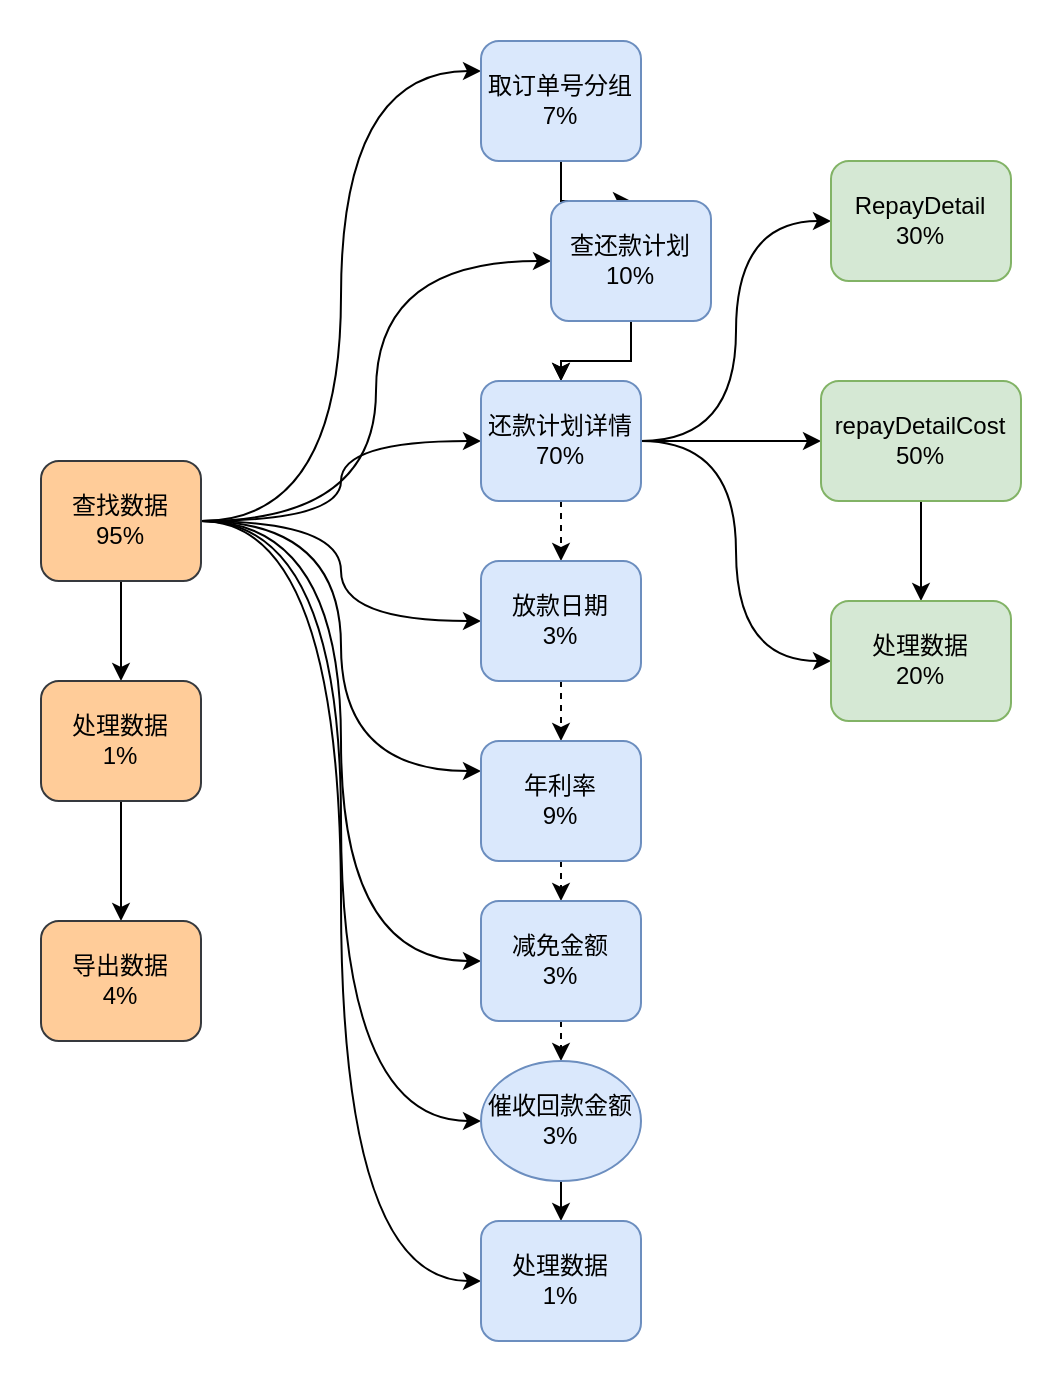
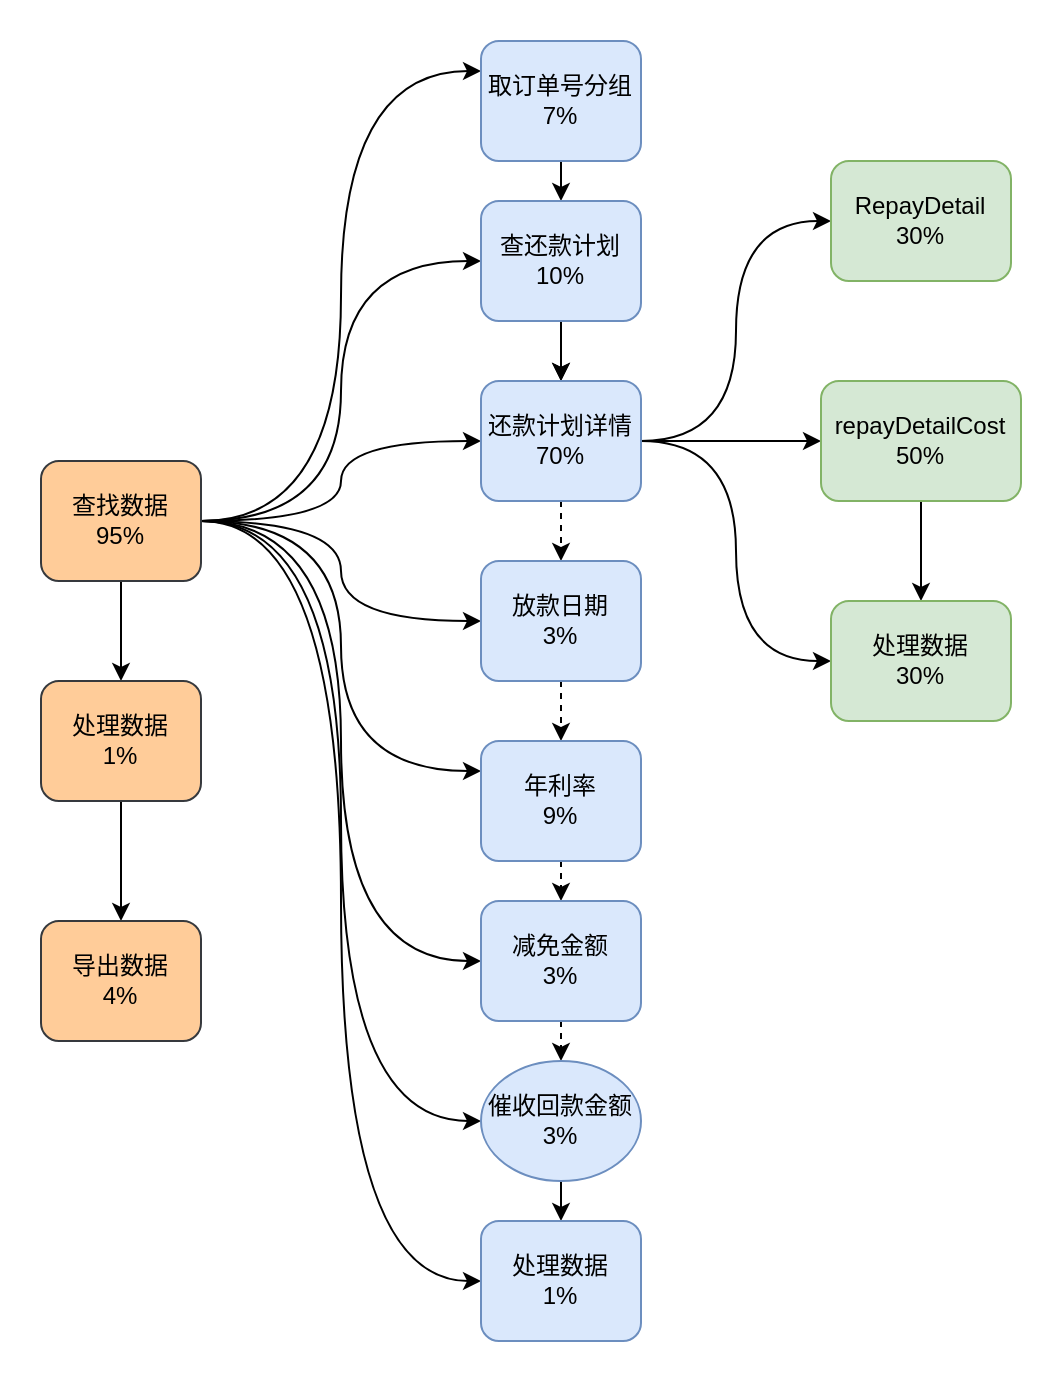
node "查还款计划 10%": moved (631, 261) -> (561, 261)
node "处理数据 20%": label "处理数据 20%" -> "处理数据 30%"
